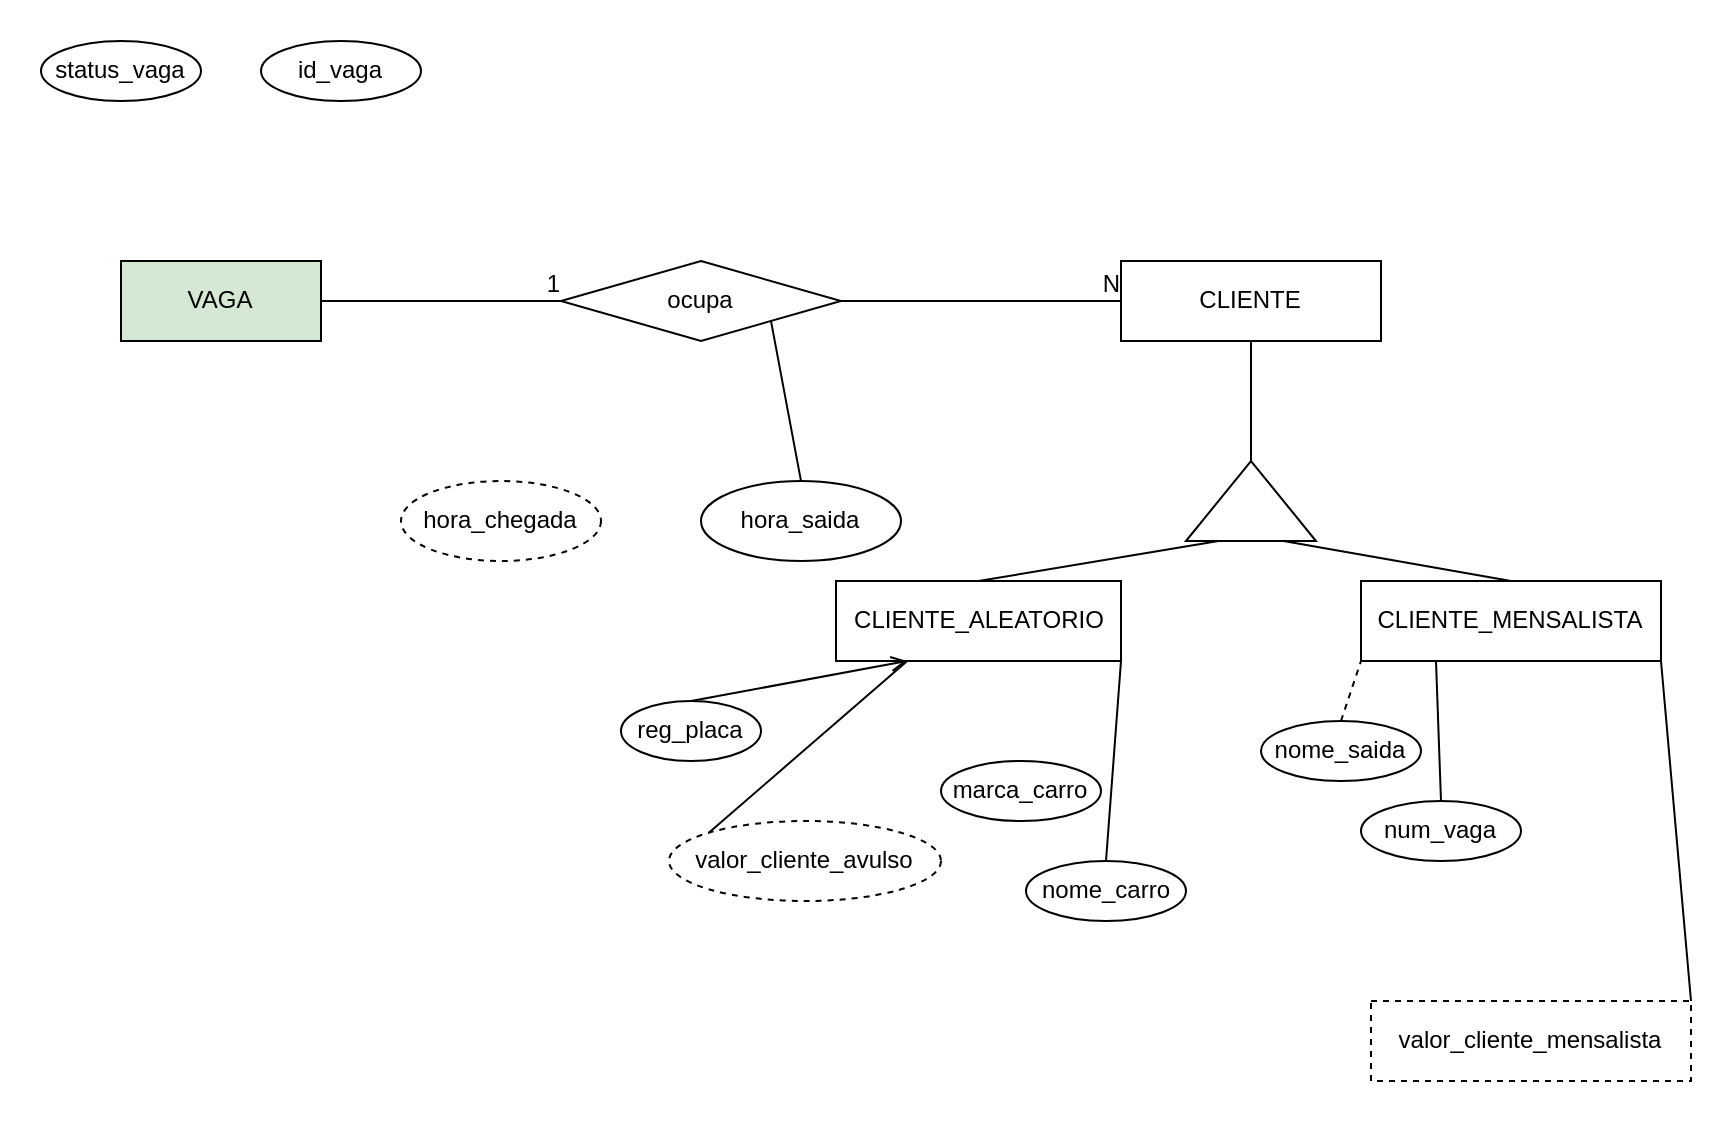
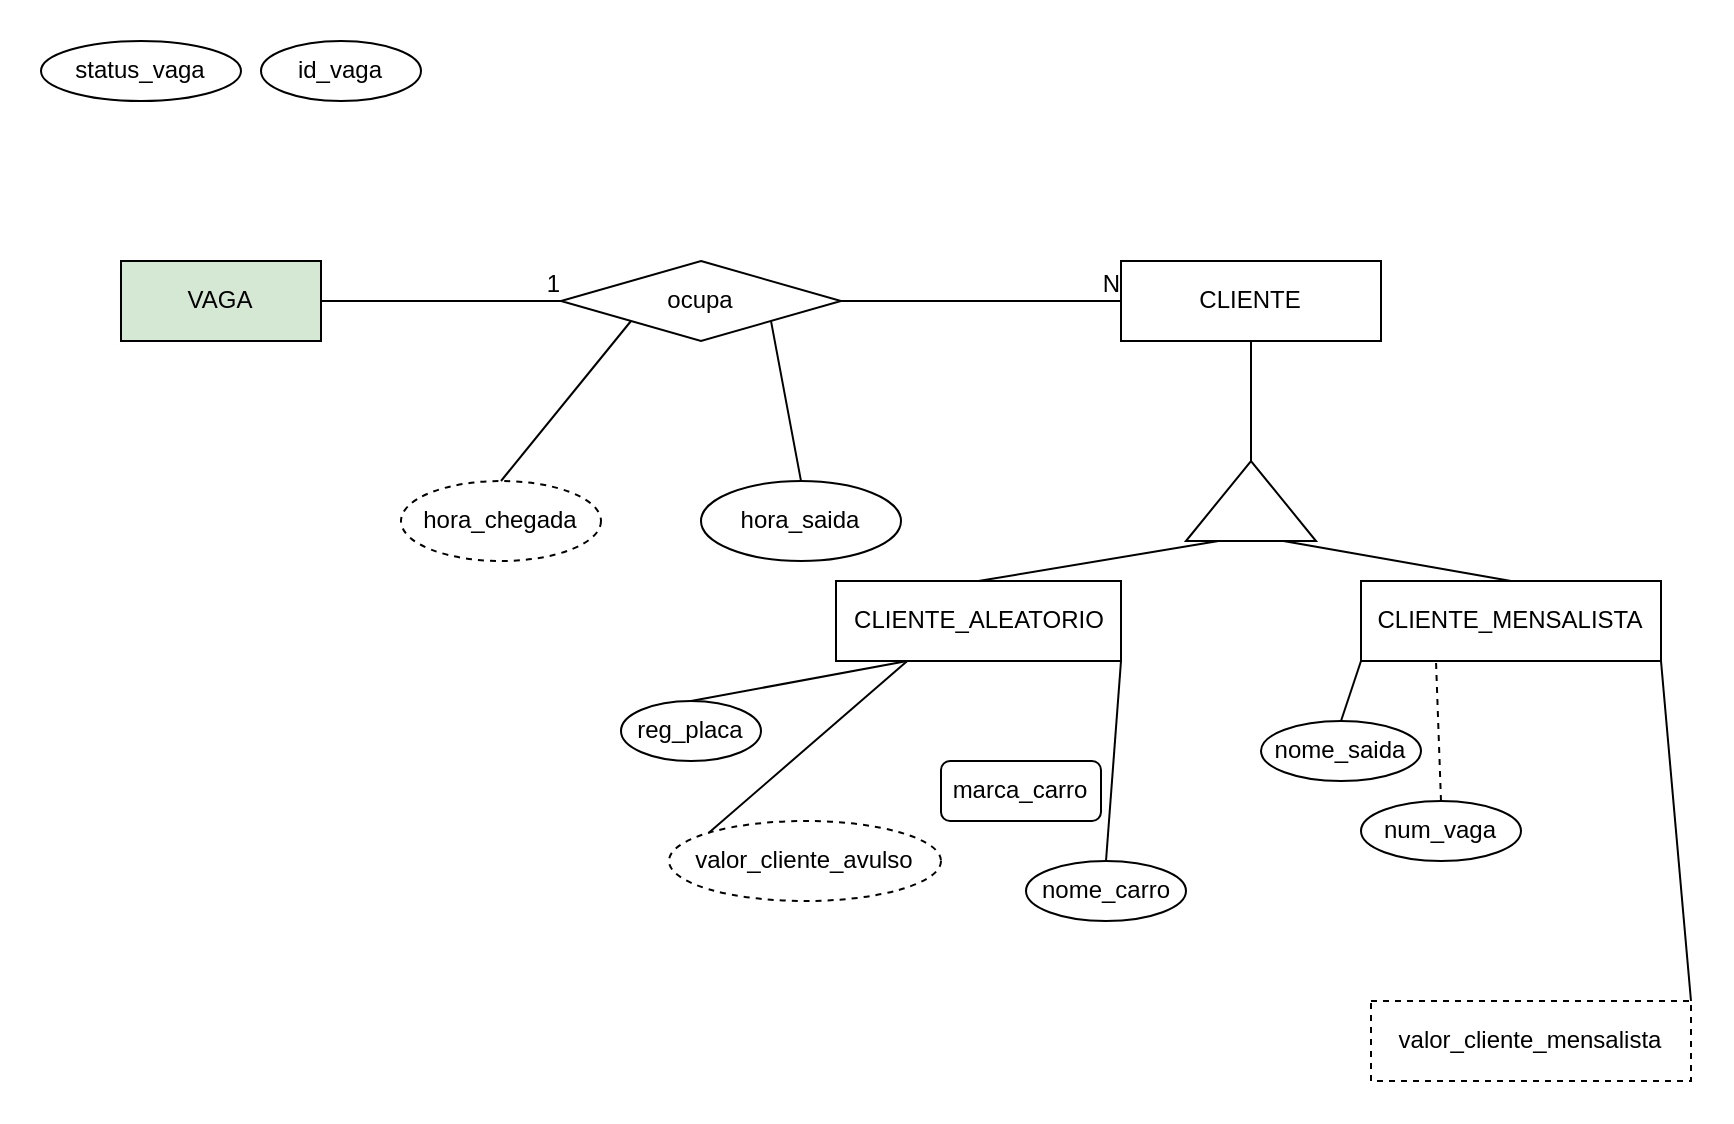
node "status_vaga": size 160x60 -> 200x60
edge "ocupa" -- "hora_chegada": added
edge "reg_placa" -> "CLIENTE_ALEATORIO": arrowhead open -> none
edge "CLIENTE_MENSALISTA" -- "nome_saida": style dashed -> solid
edge "CLIENTE_MENSALISTA" -- "num_vaga": style solid -> dashed
node "marca_carro": shape ellipse -> rounded rectangle
